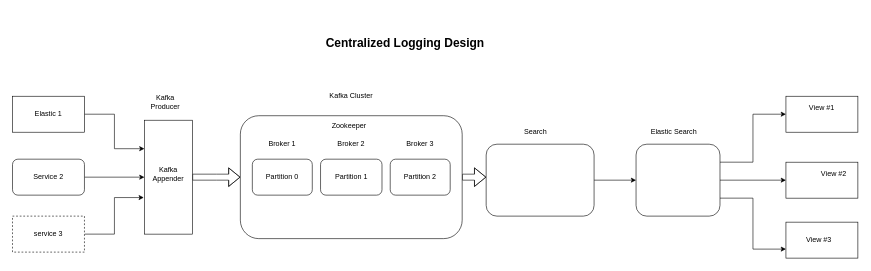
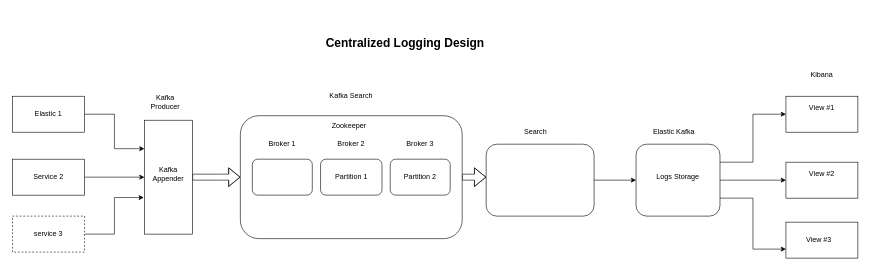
node "Kibana": added
node "Kafka Cluster": label "Kafka Cluster" -> "Kafka Search"
node "Elastic Search": label "Elastic Search" -> "Elastic Kafka"
node "View #2": moved (834, 174) -> (822, 174)
node "Service 2": shape rounded rectangle -> rectangle
node "Partition 0": removed
node "Logs Storage": added
